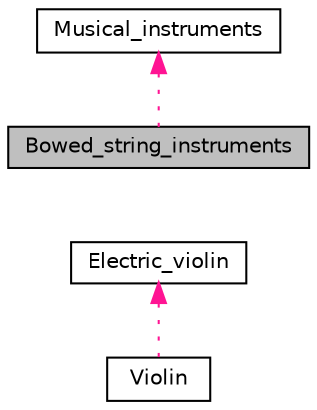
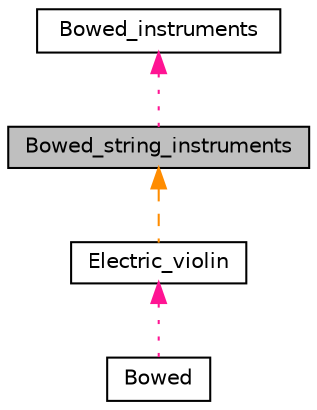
node "Musical_instruments": label "Musical_instruments" -> "Bowed_instruments"
edge "Electric_violin" -> "Bowed_string_instruments": added
node "Violin": label "Violin" -> "Bowed"
